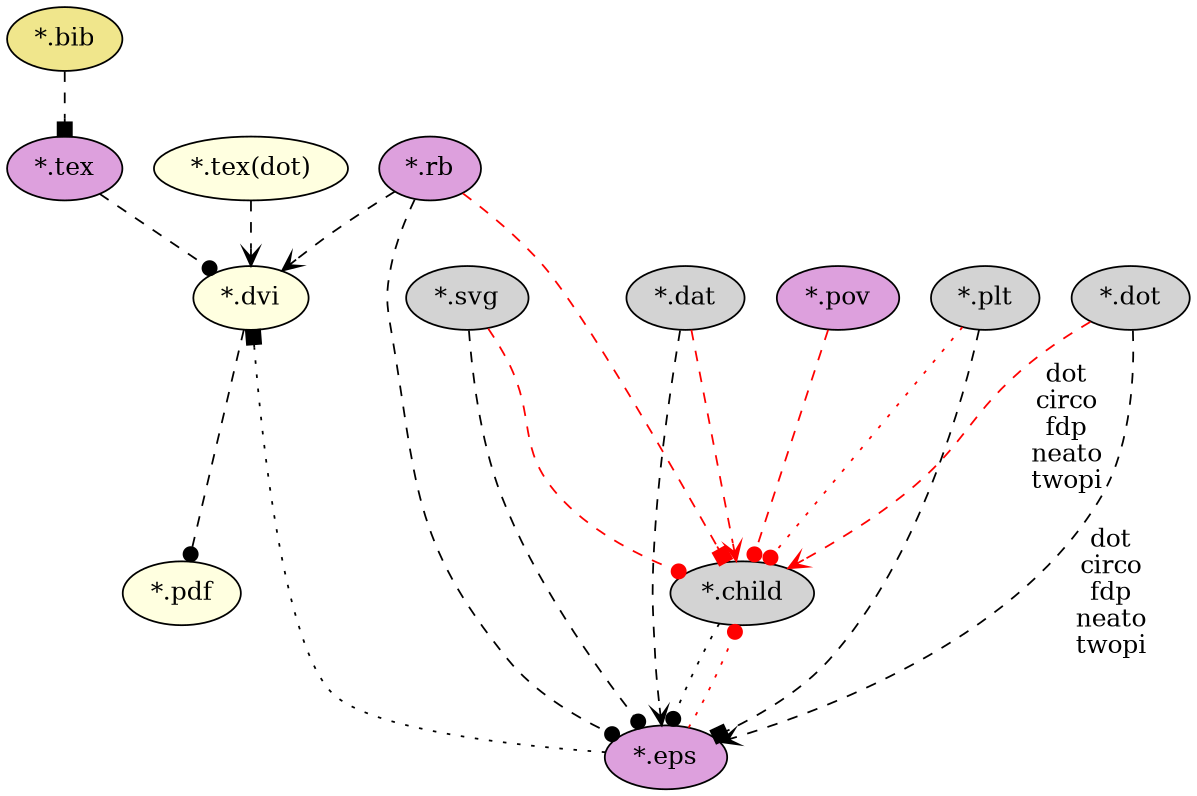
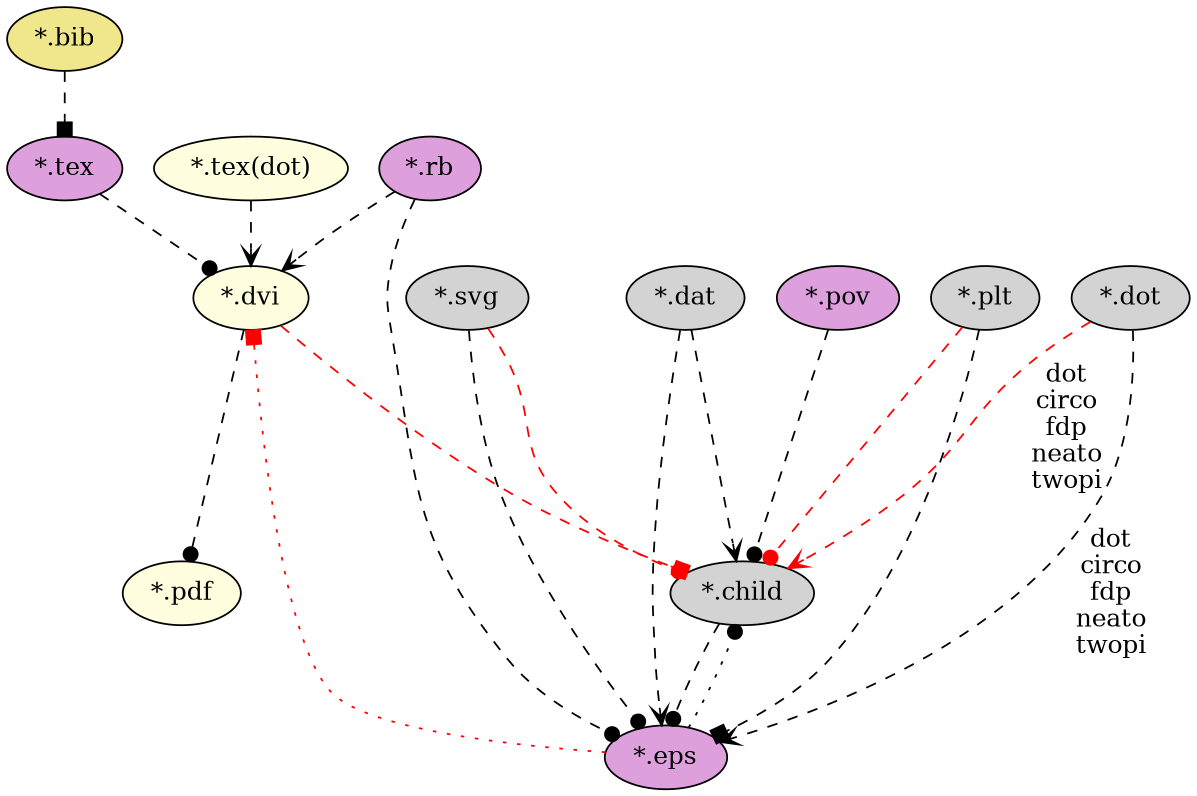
edge "*.rb" -> "*.child": now "*.dvi" -> "*.child"
edge "*.dat" -> "*.child": color red -> black
edge "*.pov" -> "*.child": color red -> black
edge "*.plt" -> "*.child": style dotted -> dashed
edge "*.eps" -> "*.dvi": color black -> red
edge "*.child" -> "*.eps": style dotted -> dashed
edge "*.eps" -> "*.child": color red -> black
